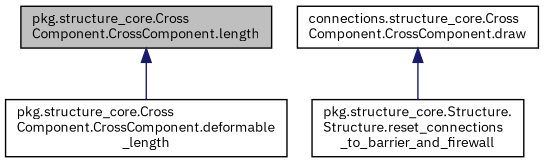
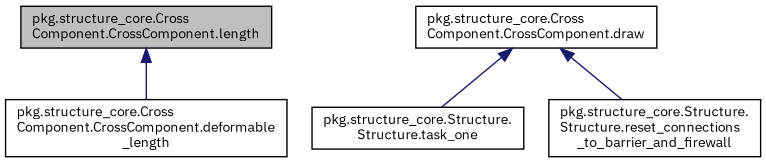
node "connections.structure_core.Cross Component.CrossComponent.draw": label "connections.structure_core.Cross Component.CrossComponent.draw" -> "pkg.structure_core.Cross Component.CrossComponent.draw"
node "pkg.structure_core.Structure. Structure.task_one": added
